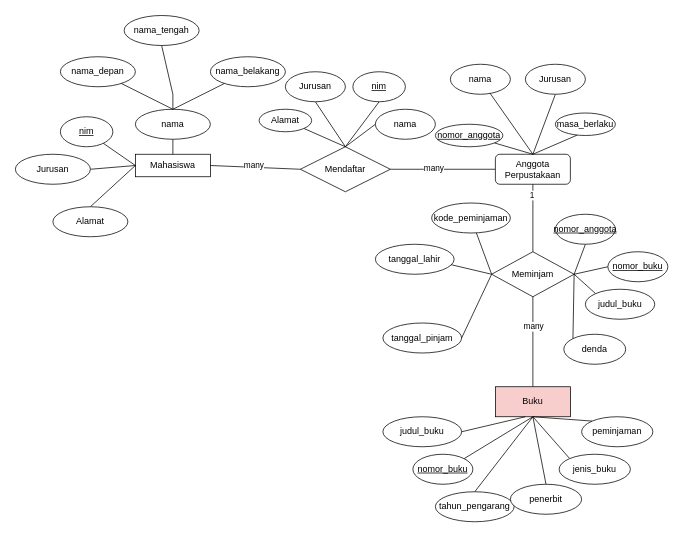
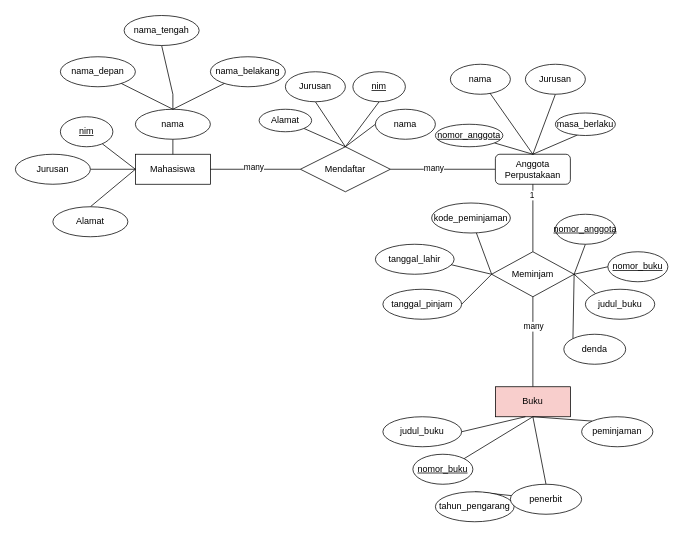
node "Mahasiswa": size 75x23 -> 75x30
node "tanggal_pinjam": moved (422, 338) -> (422, 304)
edge "Buku" -- "jenis_buku": removed
edge "Buku" -- "tahun_pengarang": now "penerbit" -- "tahun_pengarang"
node "jenis_buku": removed
